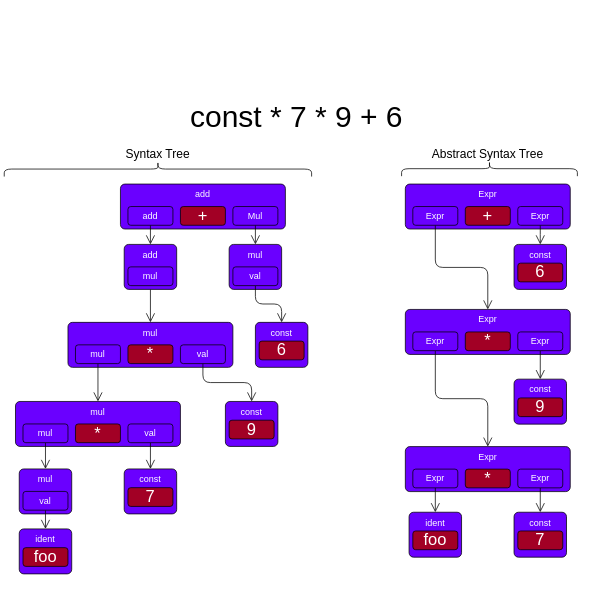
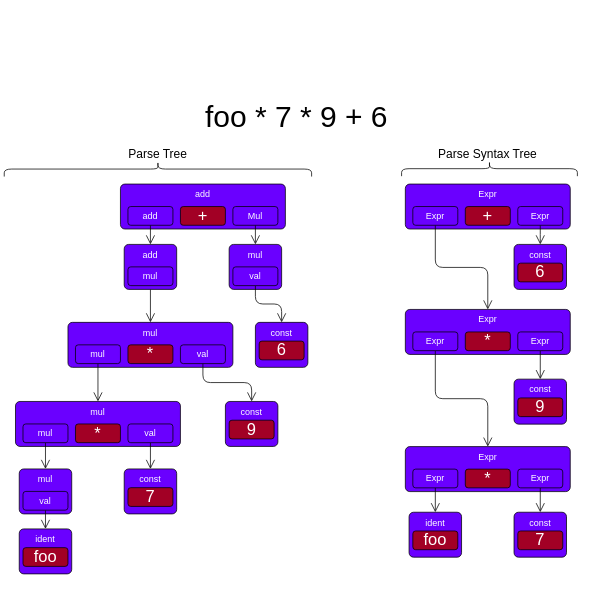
node "const * 7 * 9 + 6": label "const * 7 * 9 + 6" -> "foo * 7 * 9 + 6"
node "Syntax Tree": label "Syntax Tree" -> "Parse Tree"
node "Abstract Syntax Tree": label "Abstract Syntax Tree" -> "Parse Syntax Tree"
